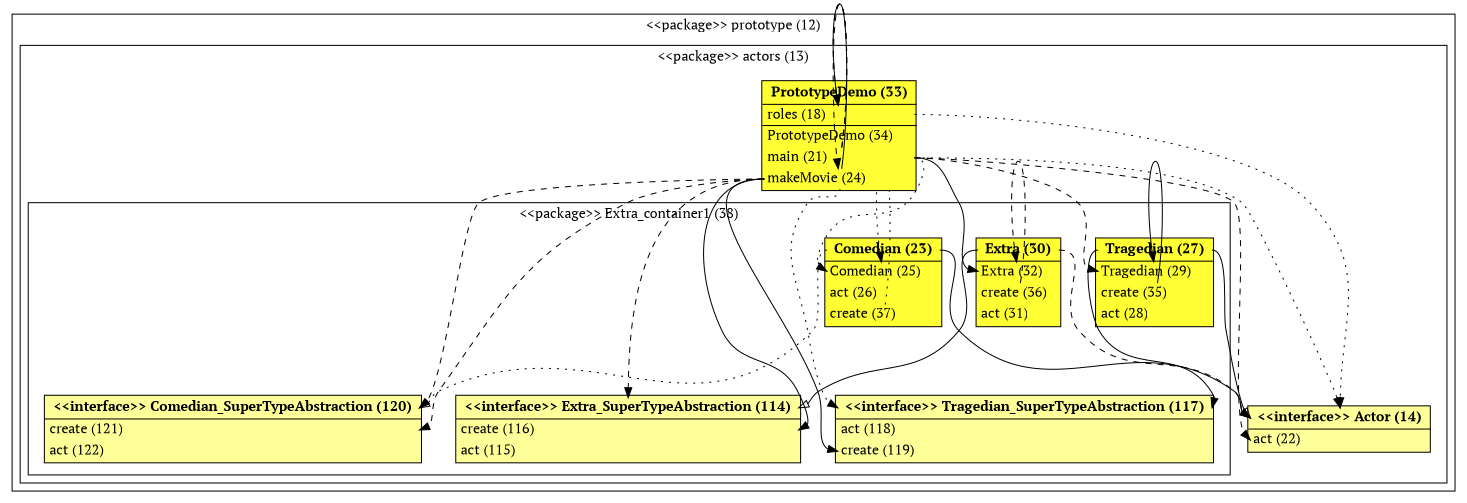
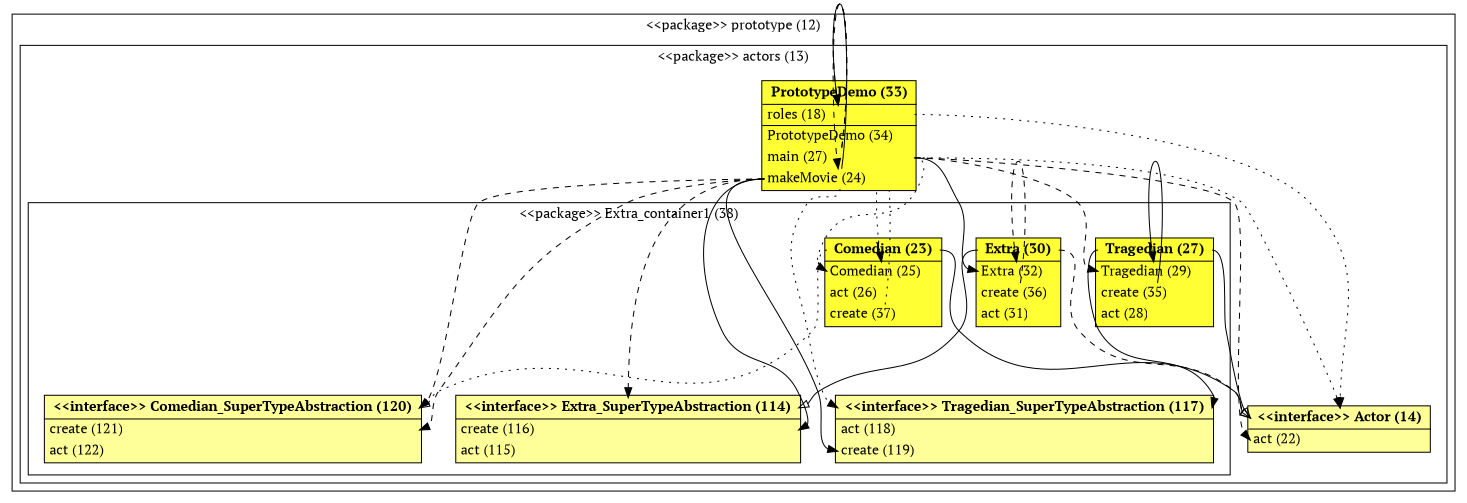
node "PrototypeDemo (33)": text "main (21)" -> "main (27)"
edge "Extra (30)" -> "<<interface>> Actor (14)": arrowhead normal -> empty
